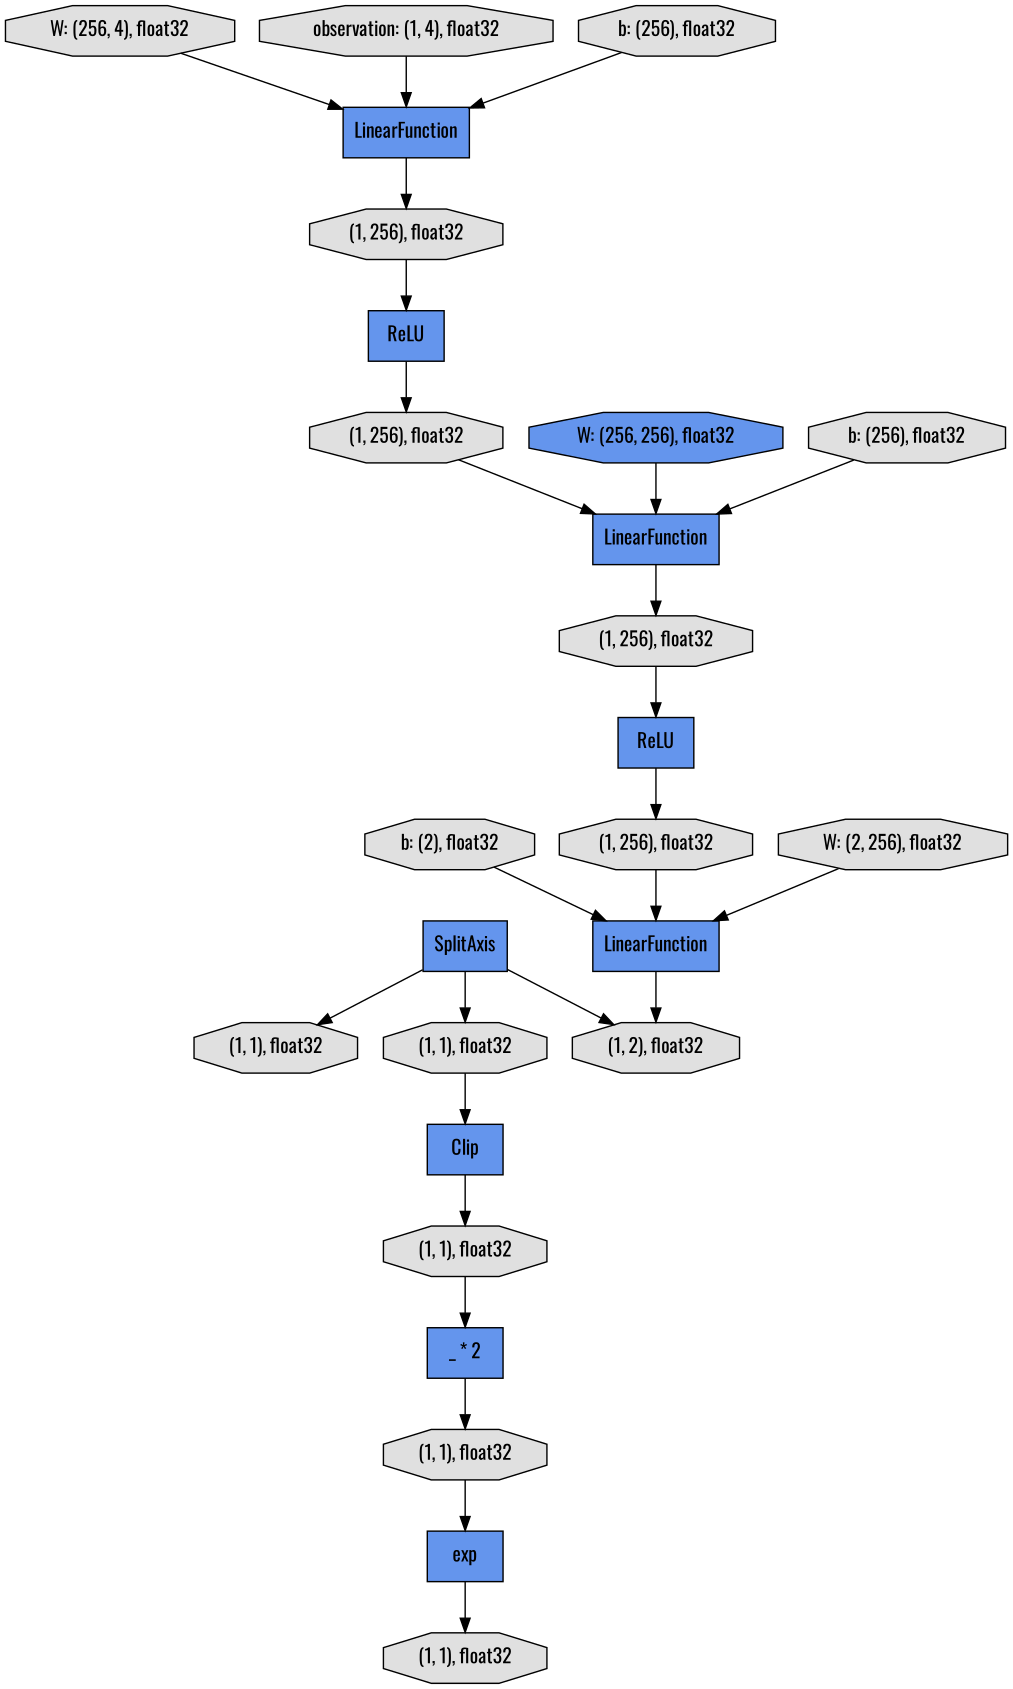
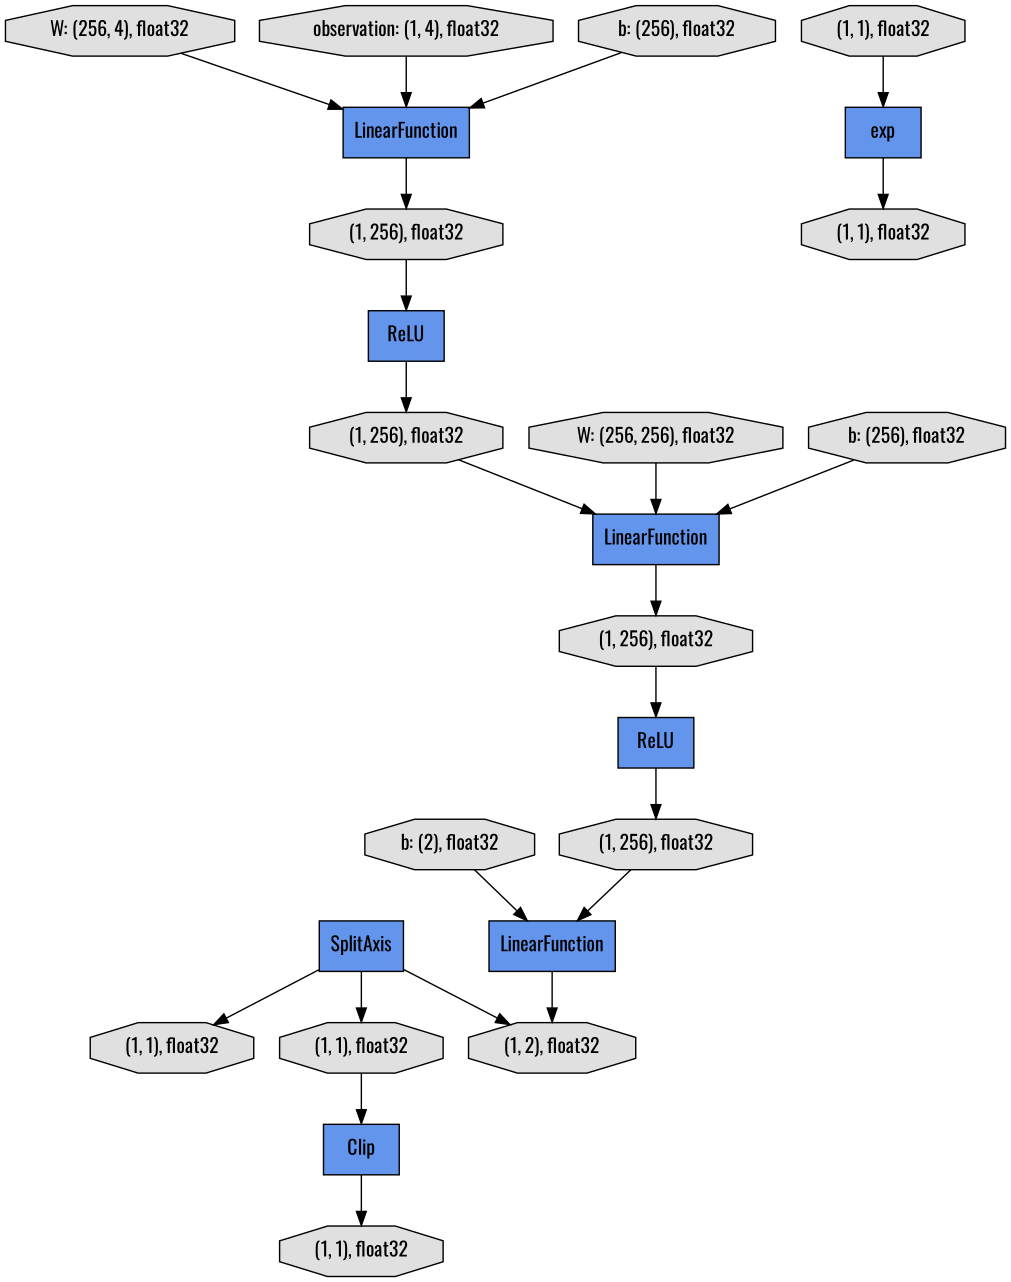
node "W: (256, 256), float32": fillcolor #6495ed -> #e0e0e0
node "W: (2, 256), float32": removed
node "_ * 2": removed
